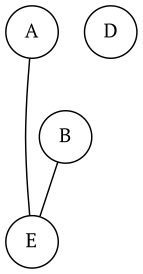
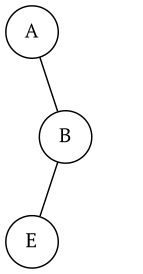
node "D": removed
edge "A" -- "E": now "A" -- "B"
